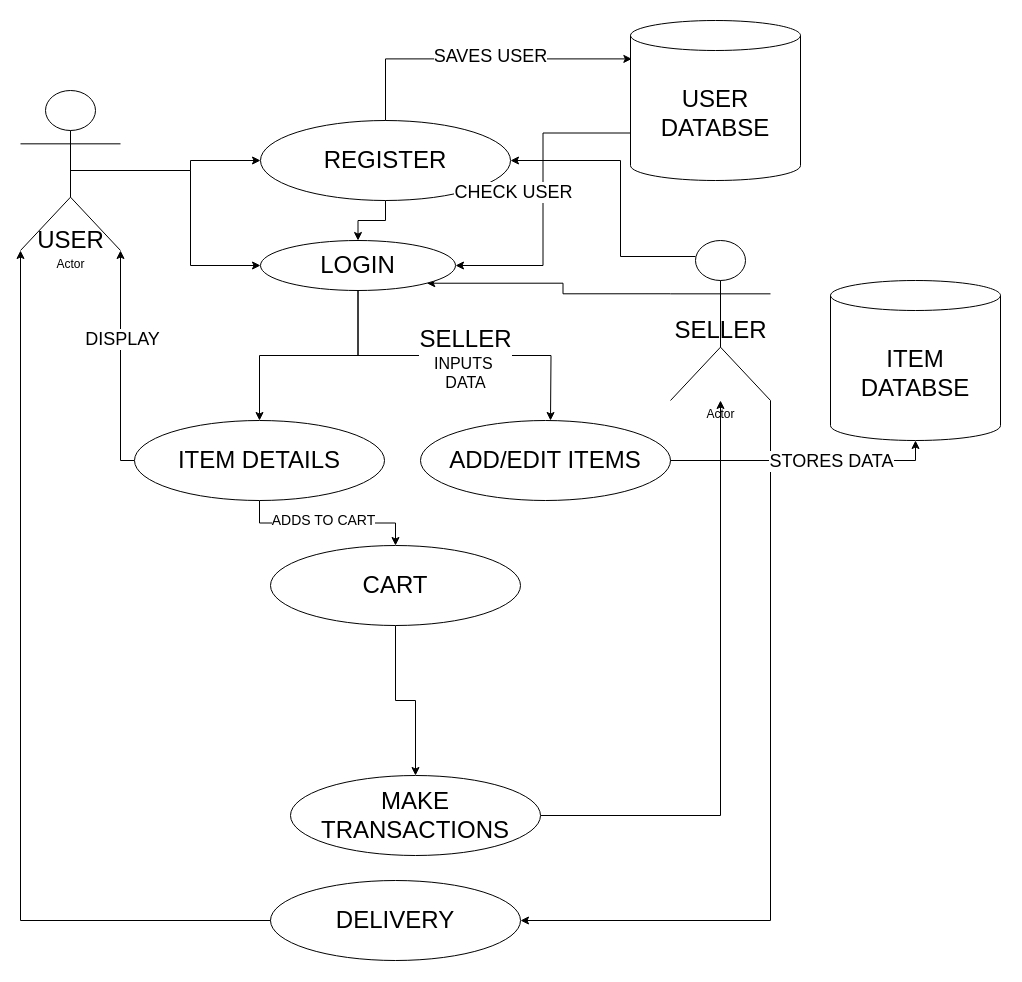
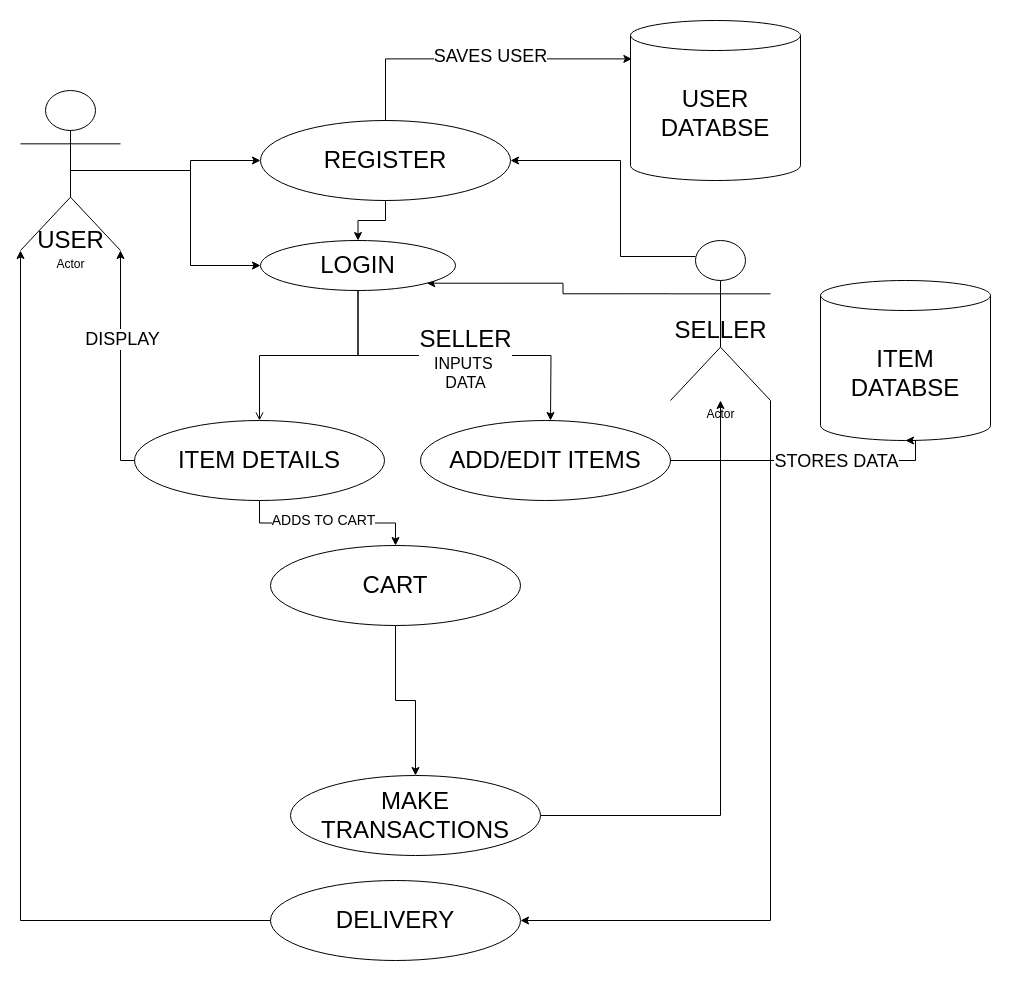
edge "USER DATABSE" -> "LOGIN": removed, label "CHECK USER"
node "ITEM DATABSE": moved (916, 361) -> (906, 361)
edge "LOGIN" -> "ITEM DETAILS": arrowhead classic -> open
